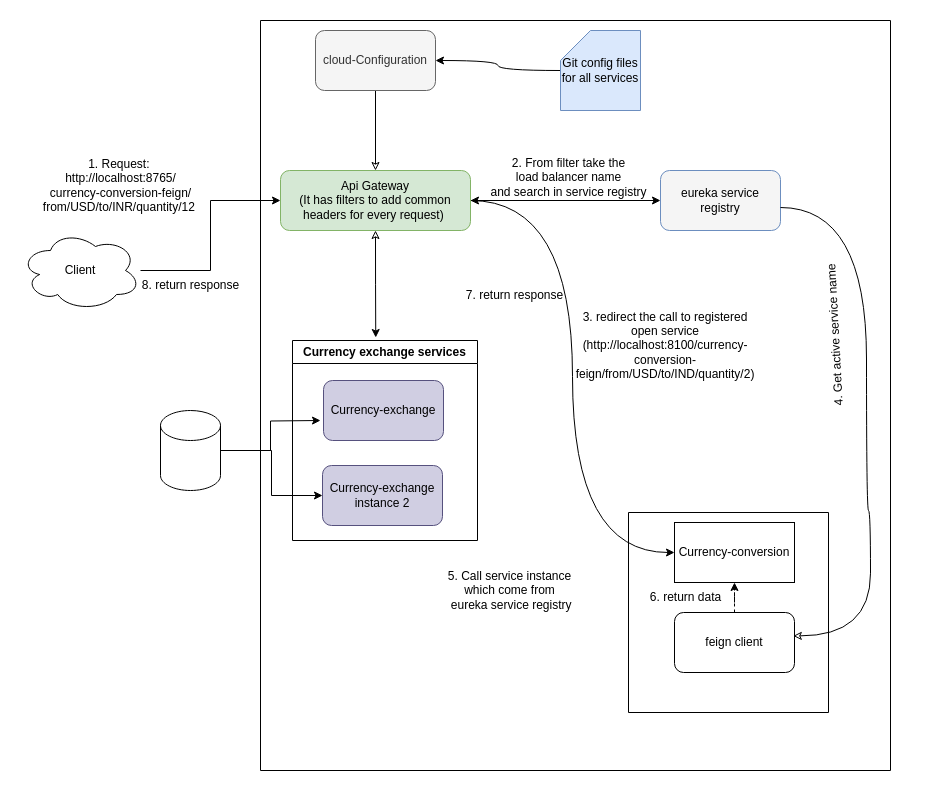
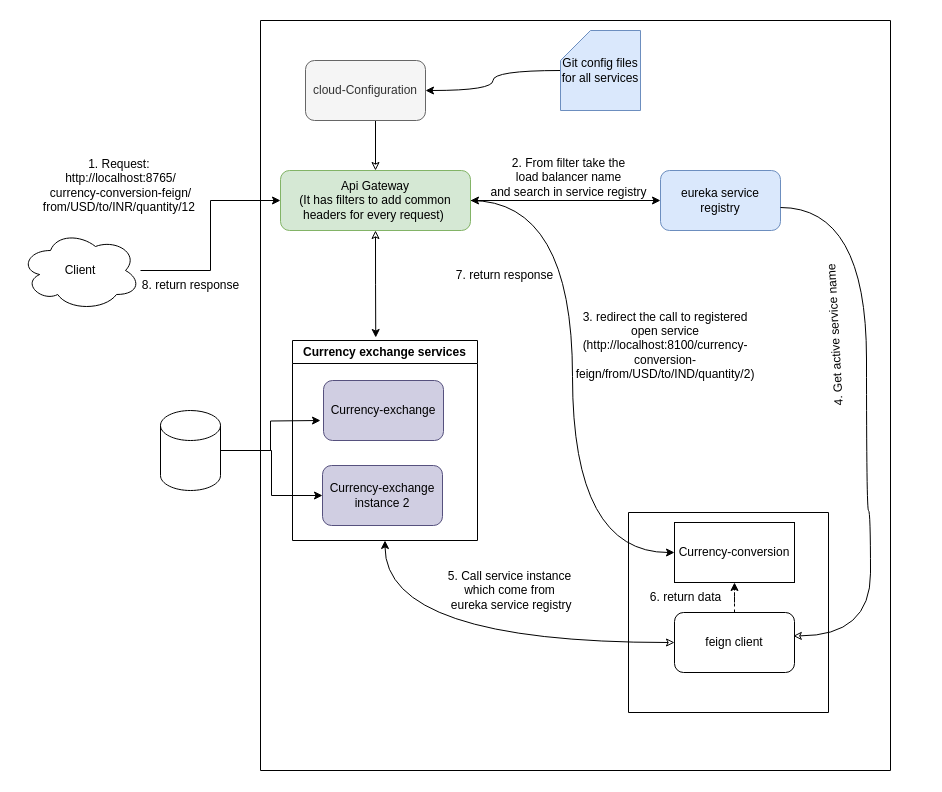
node "cloud-Configuration": moved (376, 61) -> (366, 91)
node "eureka service registry": fillcolor #f5f5f5 -> #dae8fc
node "7. return response": moved (515, 296) -> (505, 276)
edge "Currency exchange services" -- "feign client": added
